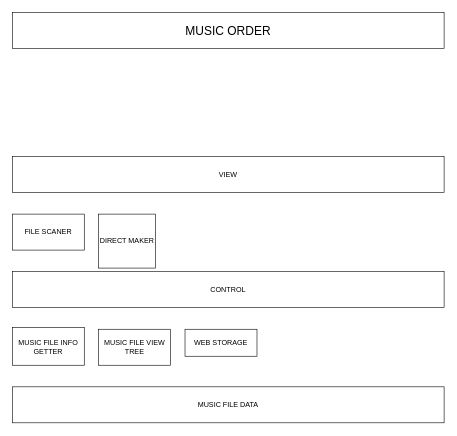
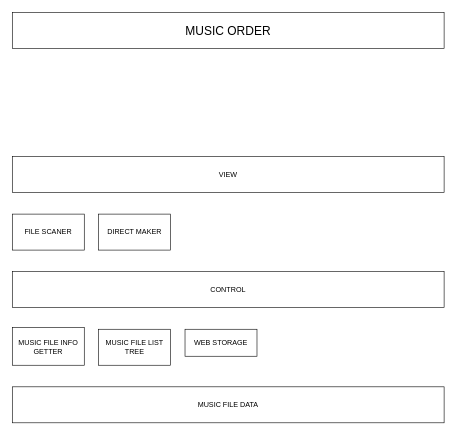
node "DIRECT MAKER": size 57x54 -> 72x36
node "MUSIC FILE VIEW TREE": label "MUSIC FILE VIEW TREE" -> "MUSIC FILE LIST TREE"
